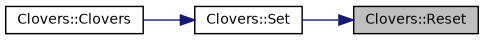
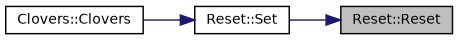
node "Clovers::Set": label "Clovers::Set" -> "Reset::Set"
node "Clovers::Reset": label "Clovers::Reset" -> "Reset::Reset"
